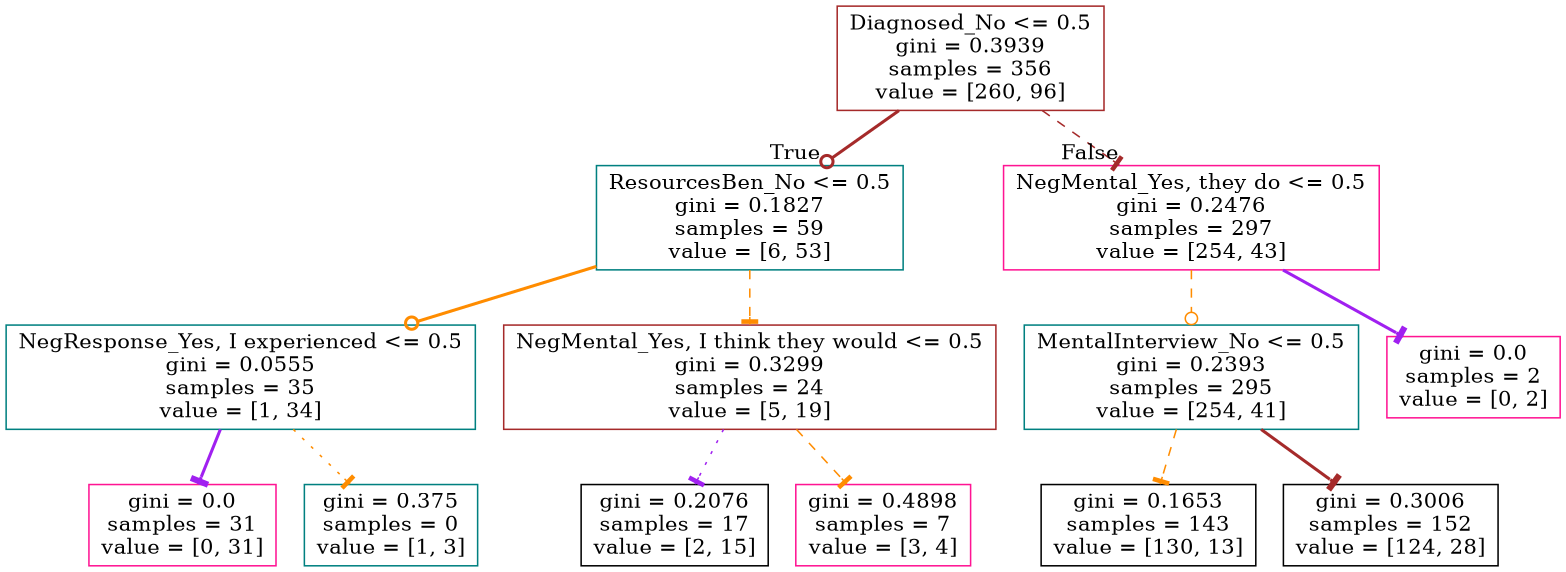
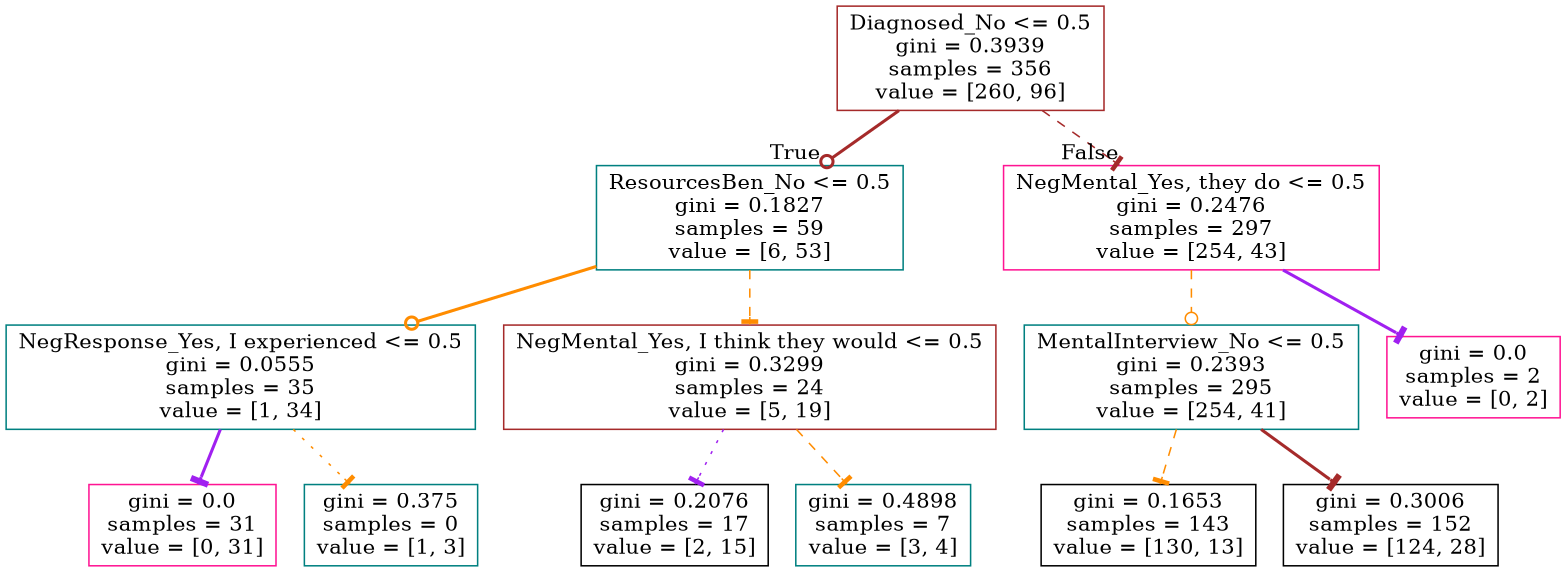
node "gini = 0.4898 samples = 7 value = [3, 4]": color deeppink -> teal
